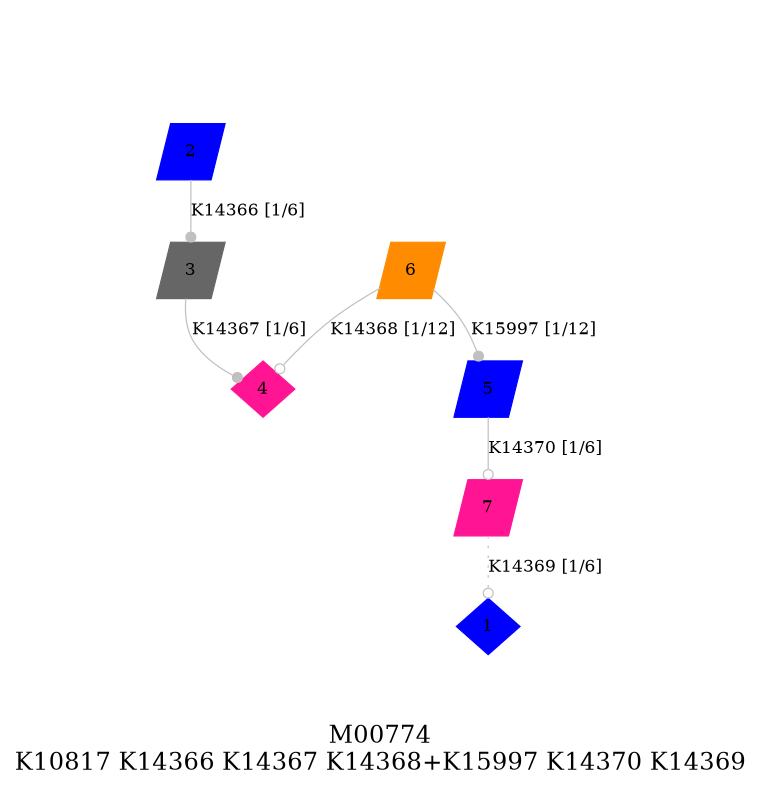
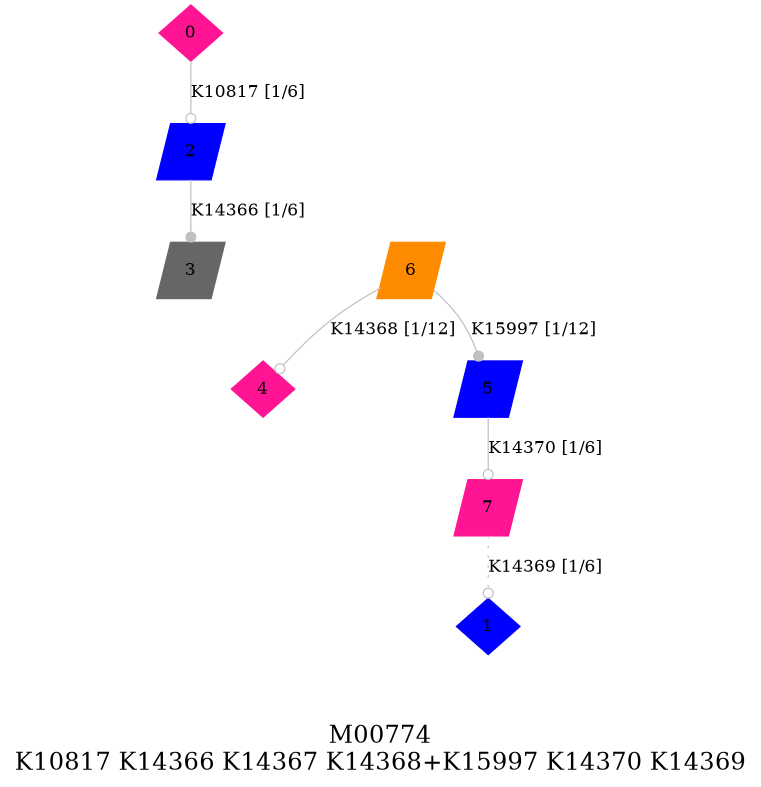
node "0": added
edge "3" -> "4": removed, label "K14367 [1/6]"
